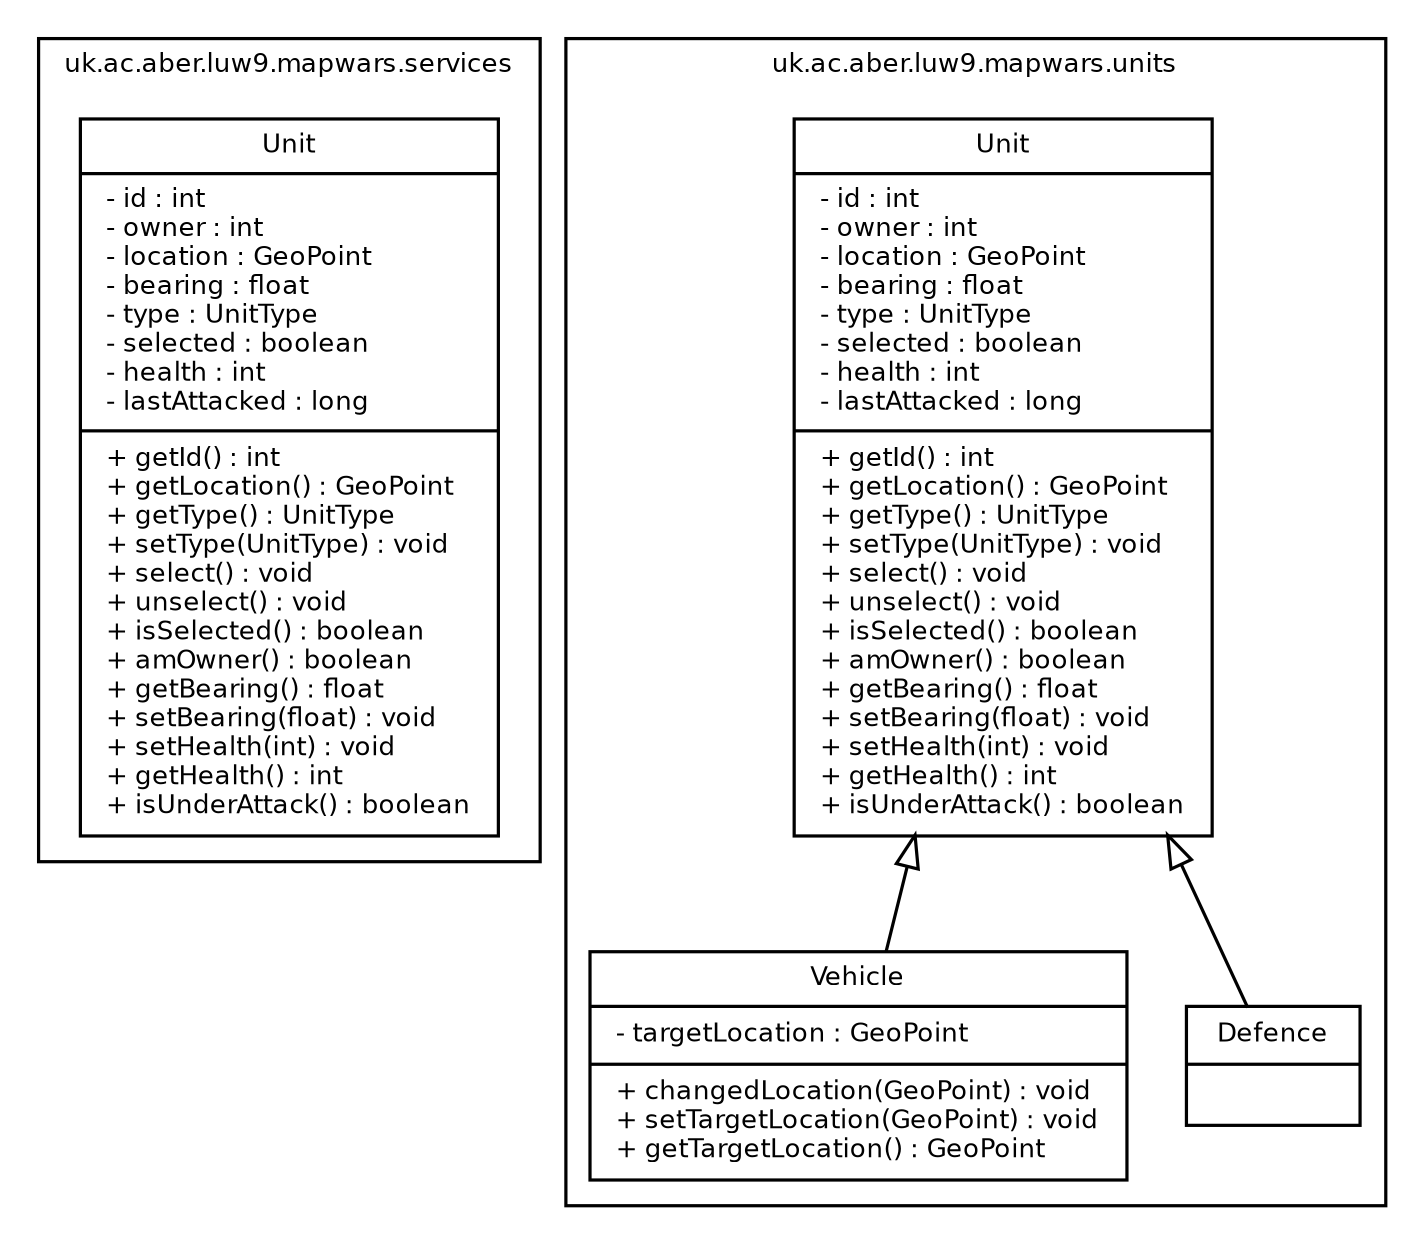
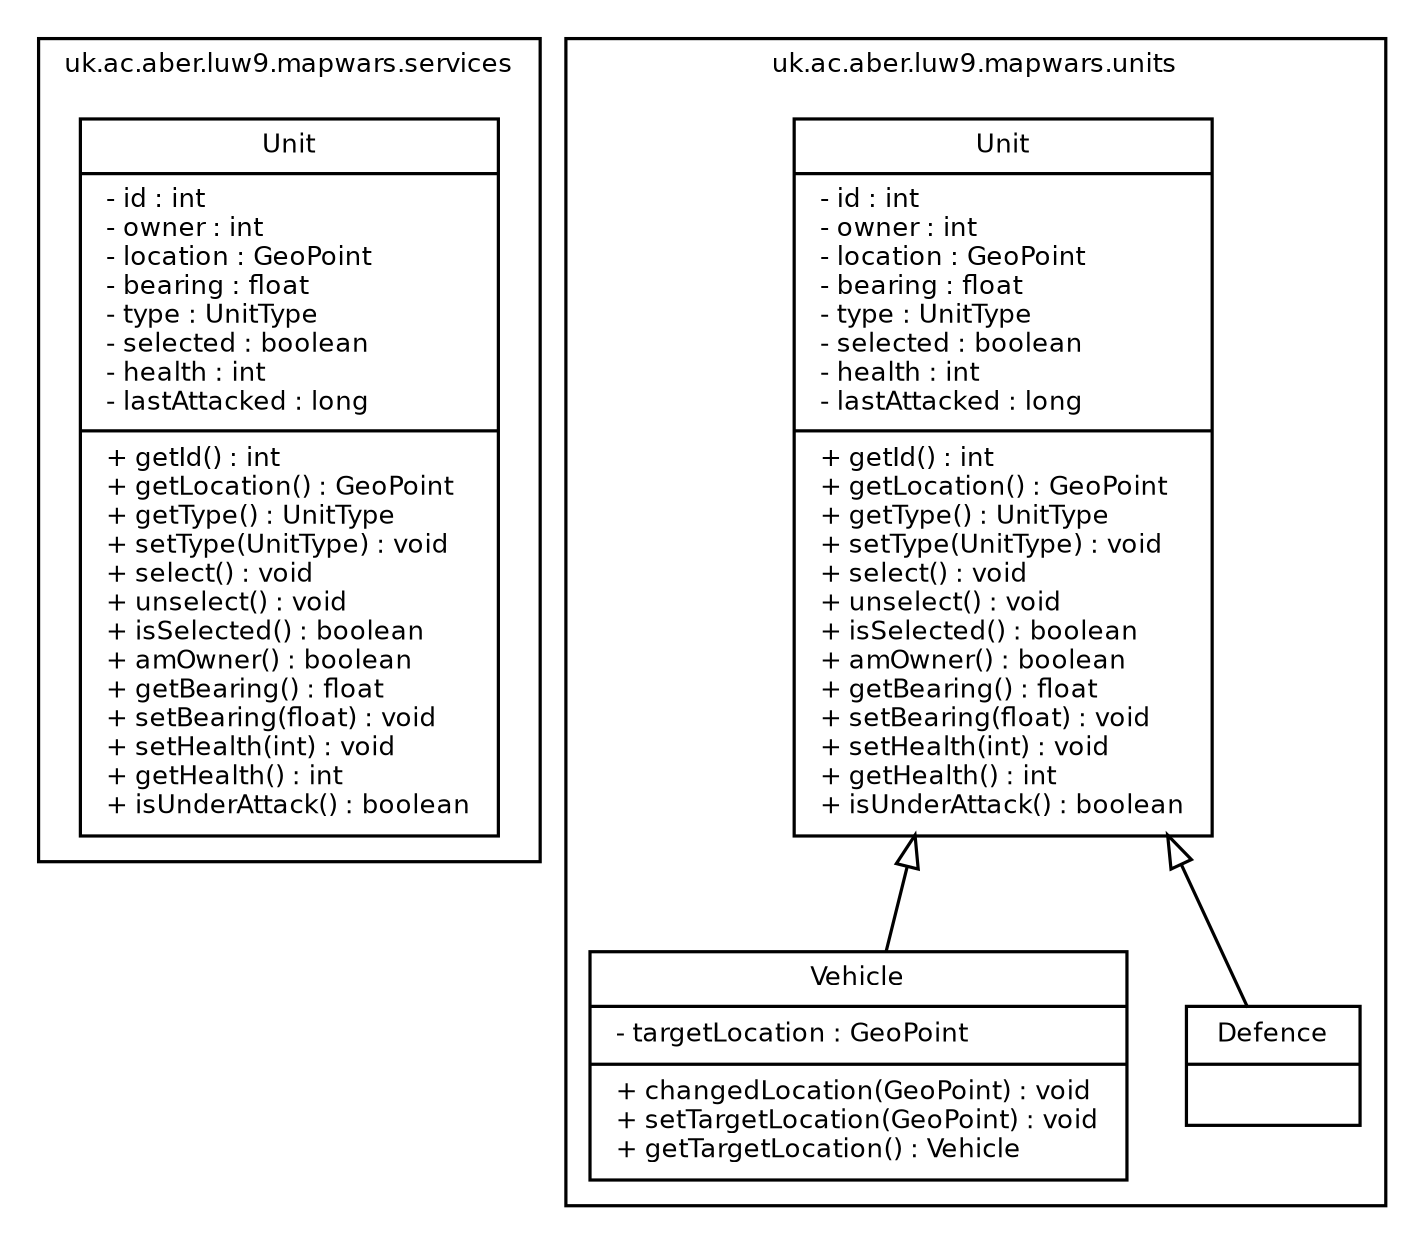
node "Vehicle": text "+ getTargetLocation() : GeoPoint" -> "+ getTargetLocation() : Vehicle"
